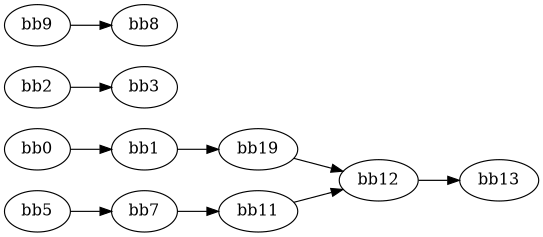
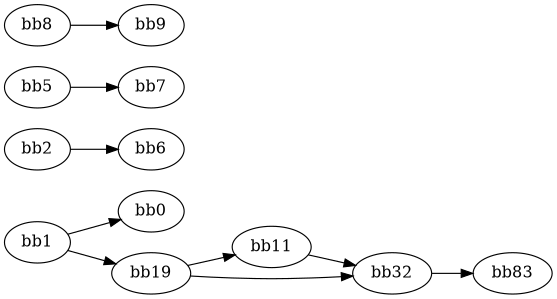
edge "bb9" -> "bb8": reversed
node "bb3": label "bb3" -> "bb6"
edge "bb0" -> "bb1": reversed
node "bb12": label "bb12" -> "bb32"
node "bb13": label "bb13" -> "bb83"
edge "bb7" -> "bb11": now "bb19" -> "bb11"
